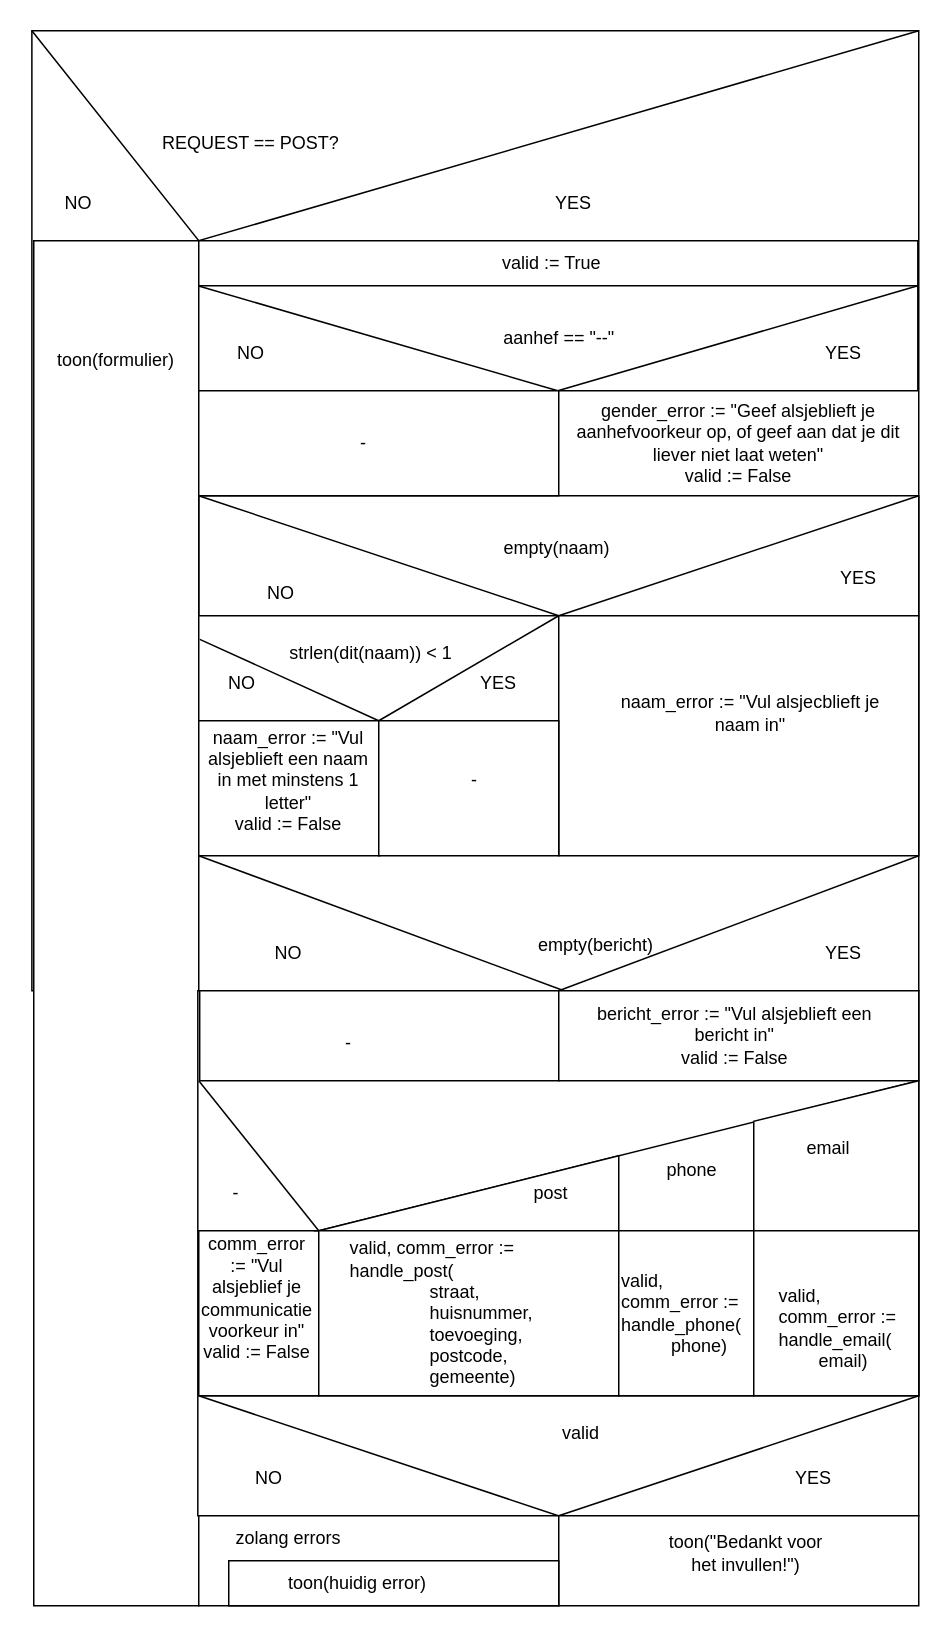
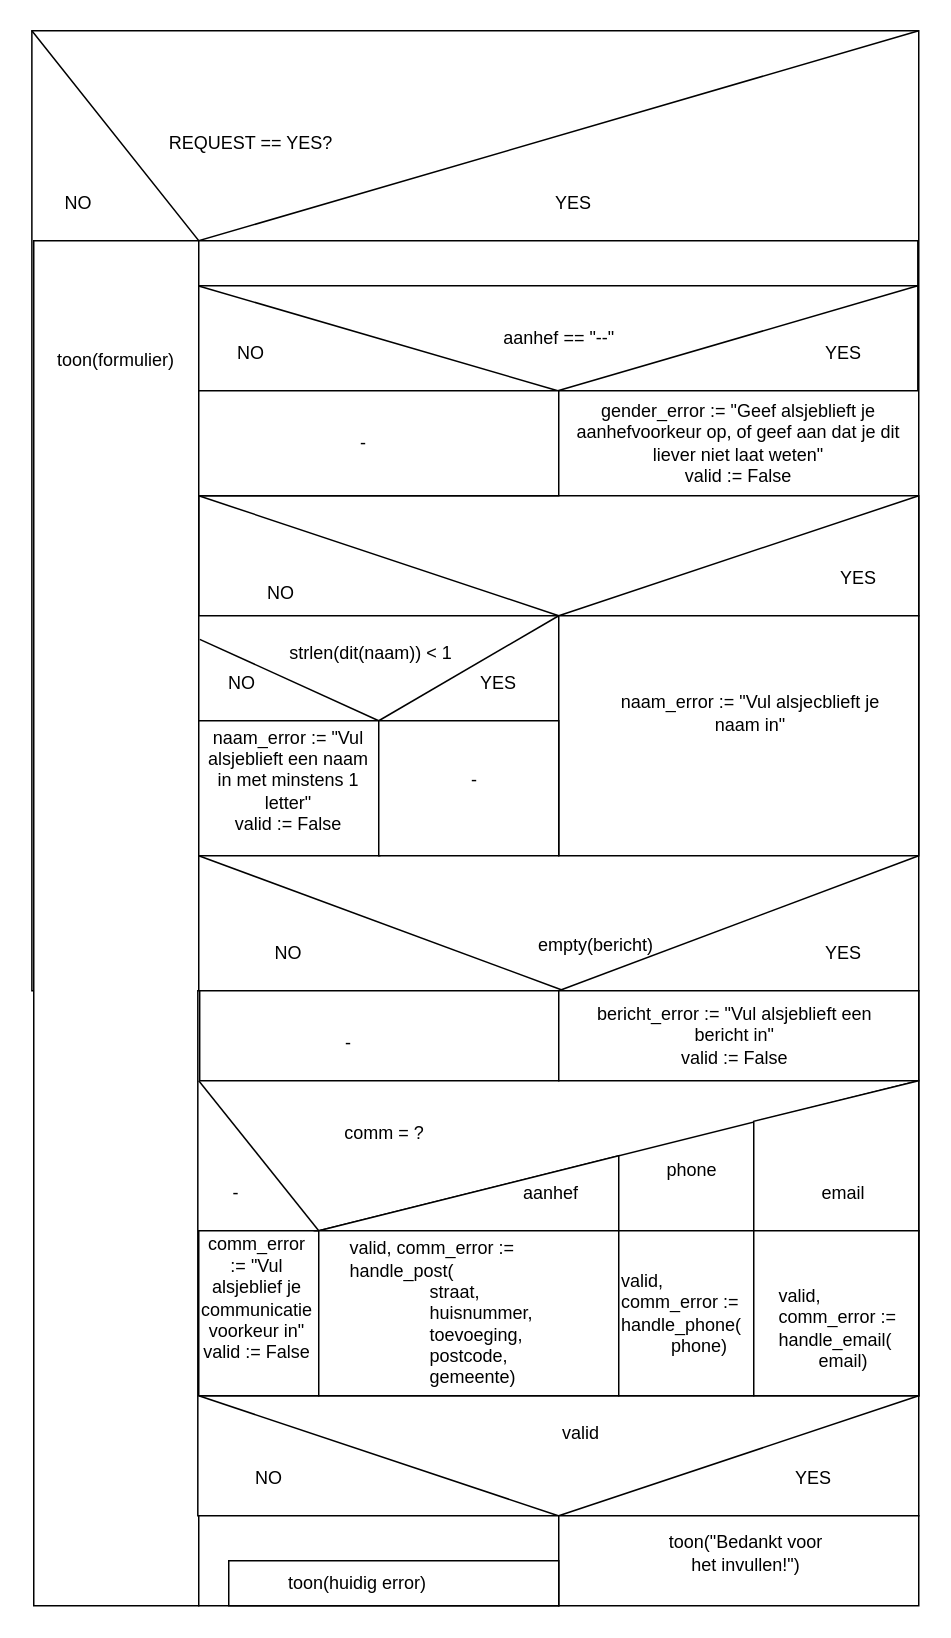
node "REQUEST == POST?": label "REQUEST == POST?" -> "REQUEST == YES?"
node "valid := True": removed
node "empty(naam)": removed
node "comm = ?": added
node "email": moved (829, 1148) -> (844, 1193)
node "post": label "post" -> "aanhef"
node "zolang errors": removed
